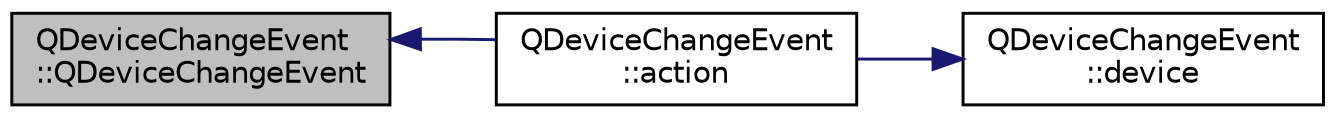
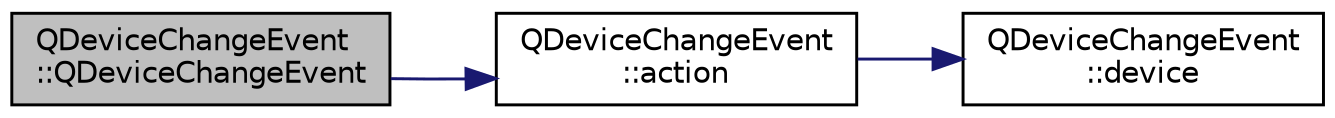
edge "QDeviceChangeEvent ::action" -> "QDeviceChangeEvent ::QDeviceChangeEvent": reversed
